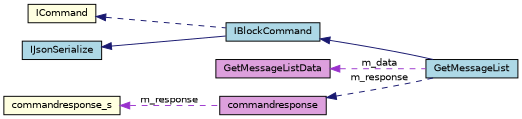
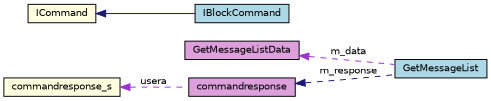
edge "IBlockCommand" -> "ICommand": style dashed -> solid
edge "GetMessageList" -> "IBlockCommand": removed
node "IJsonSerialize": removed
edge "commandresponse" -> "commandresponse_s": label " m_response" -> " usera"
